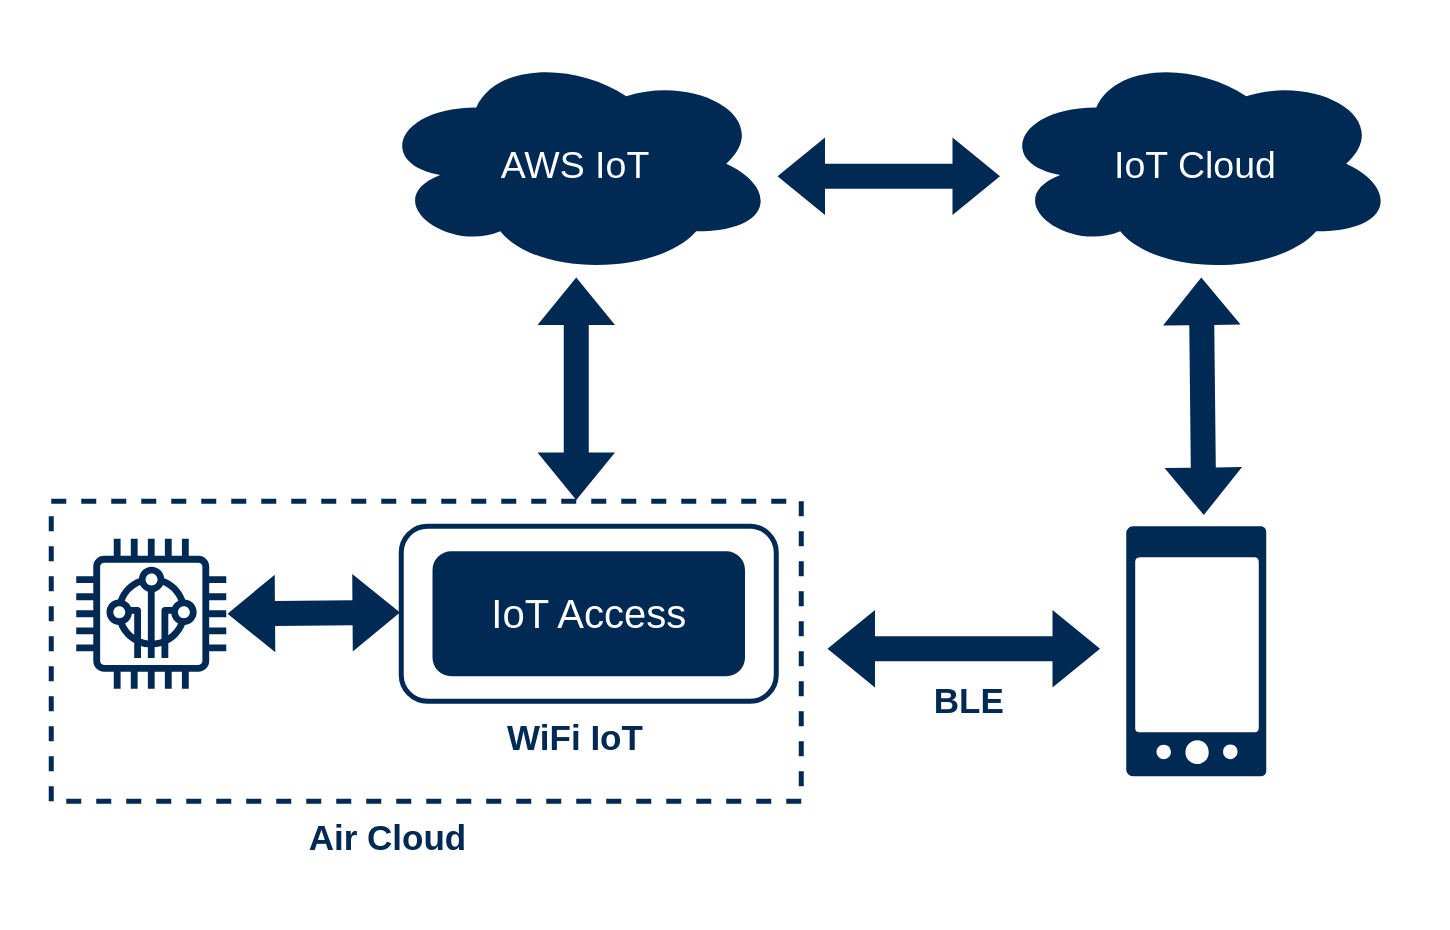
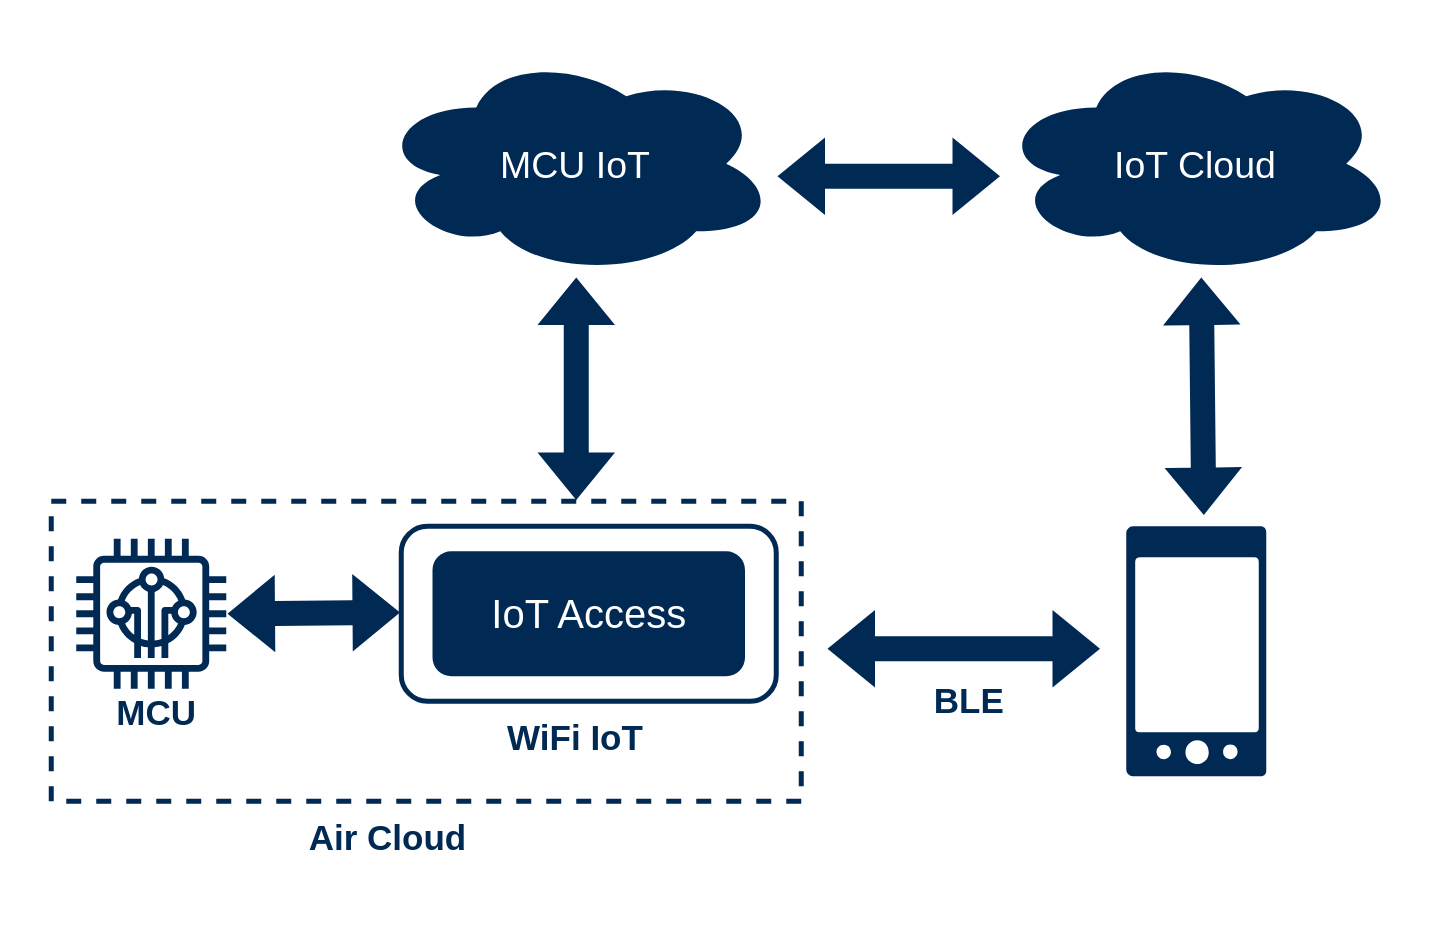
node "AWS IoT": label "AWS IoT" -> "MCU IoT"
node "MCU": added
